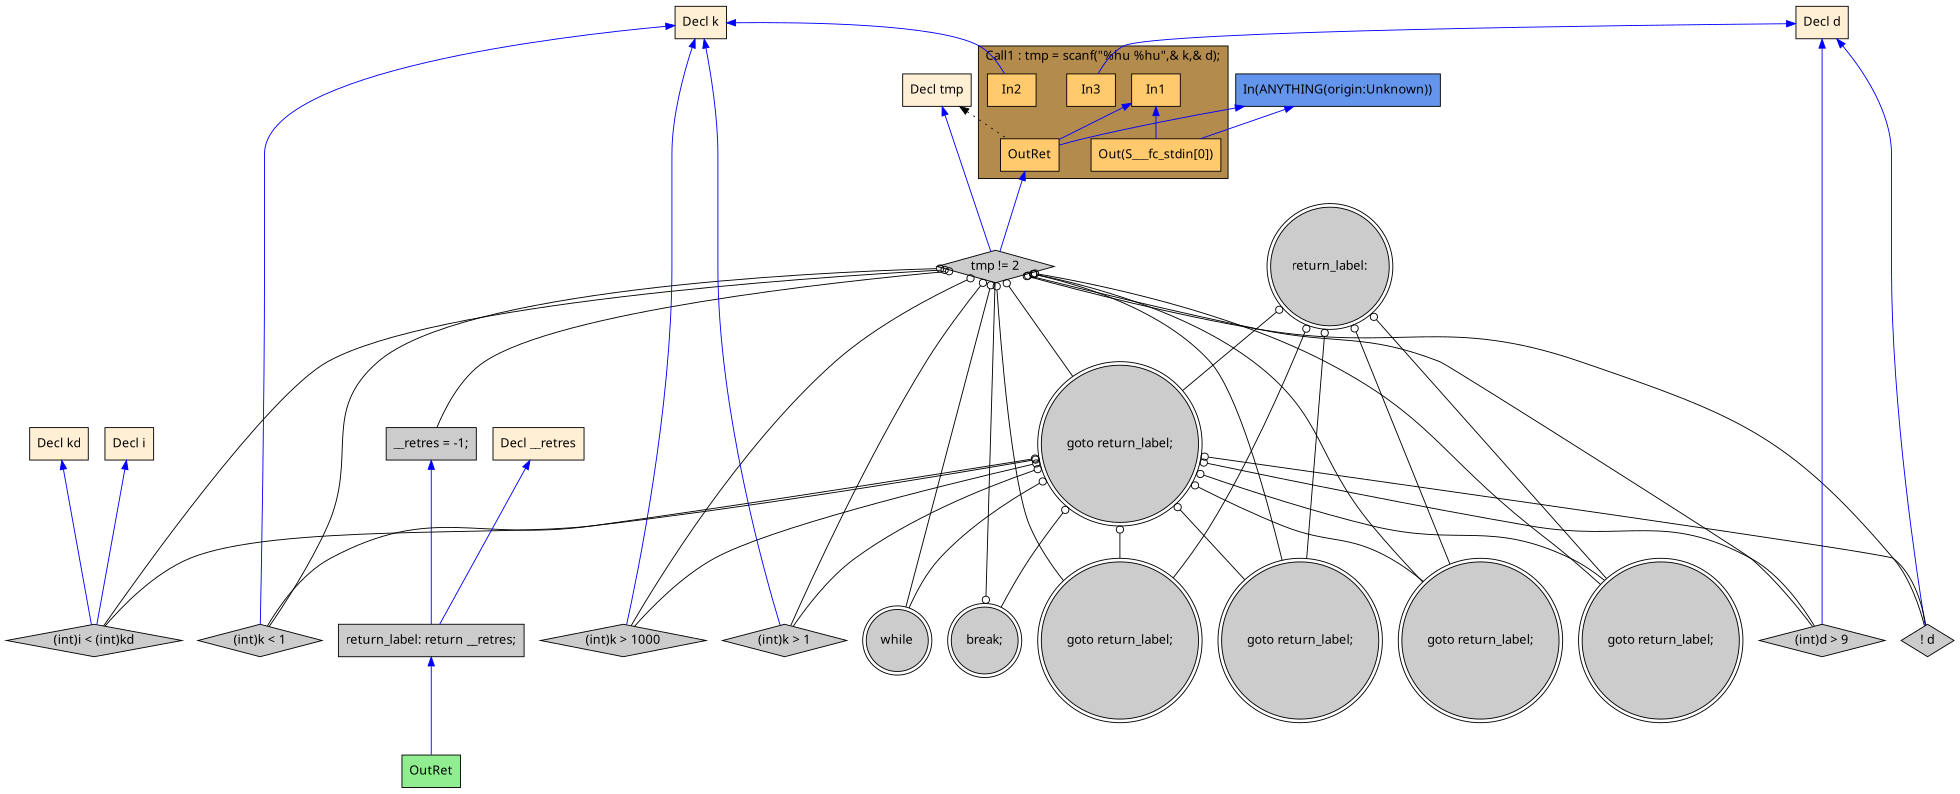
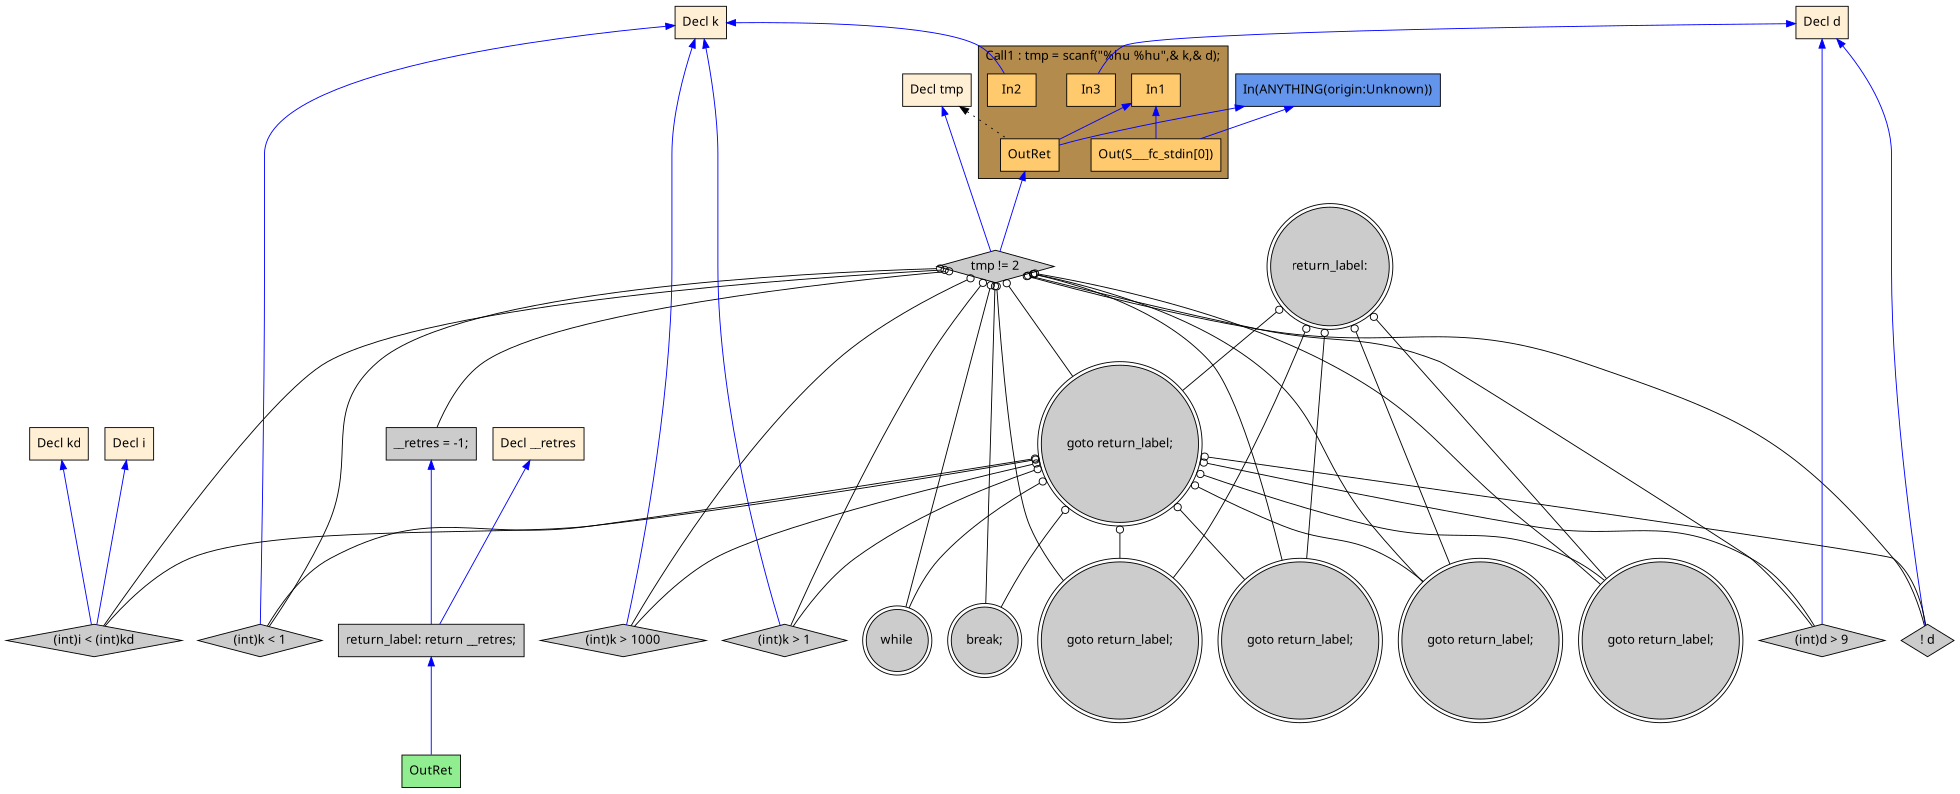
edge "tmp != 2" -> "break;": reversed
